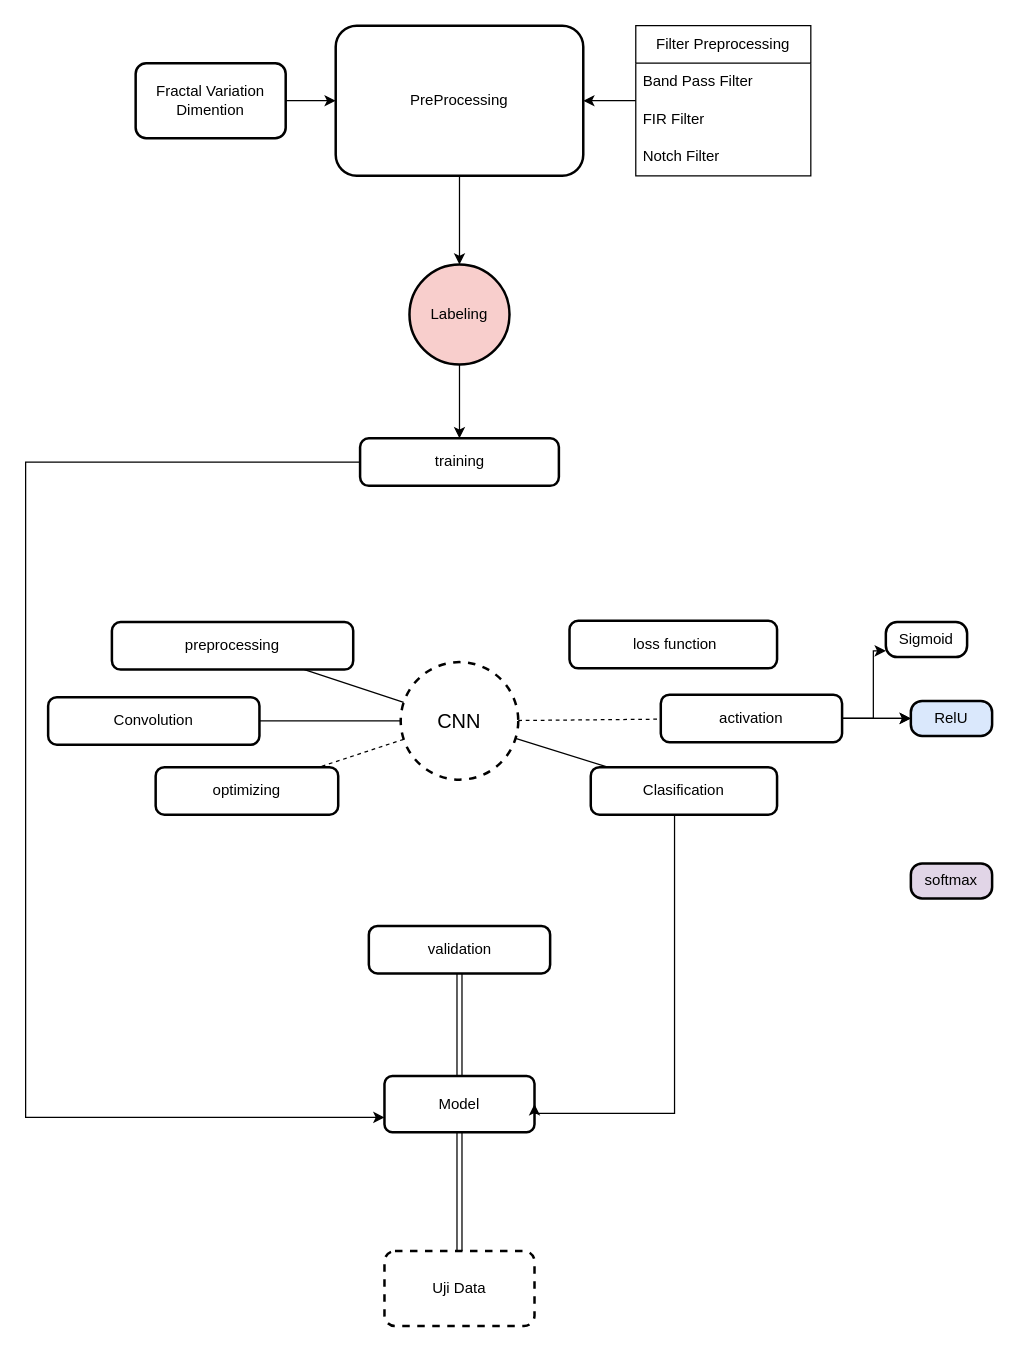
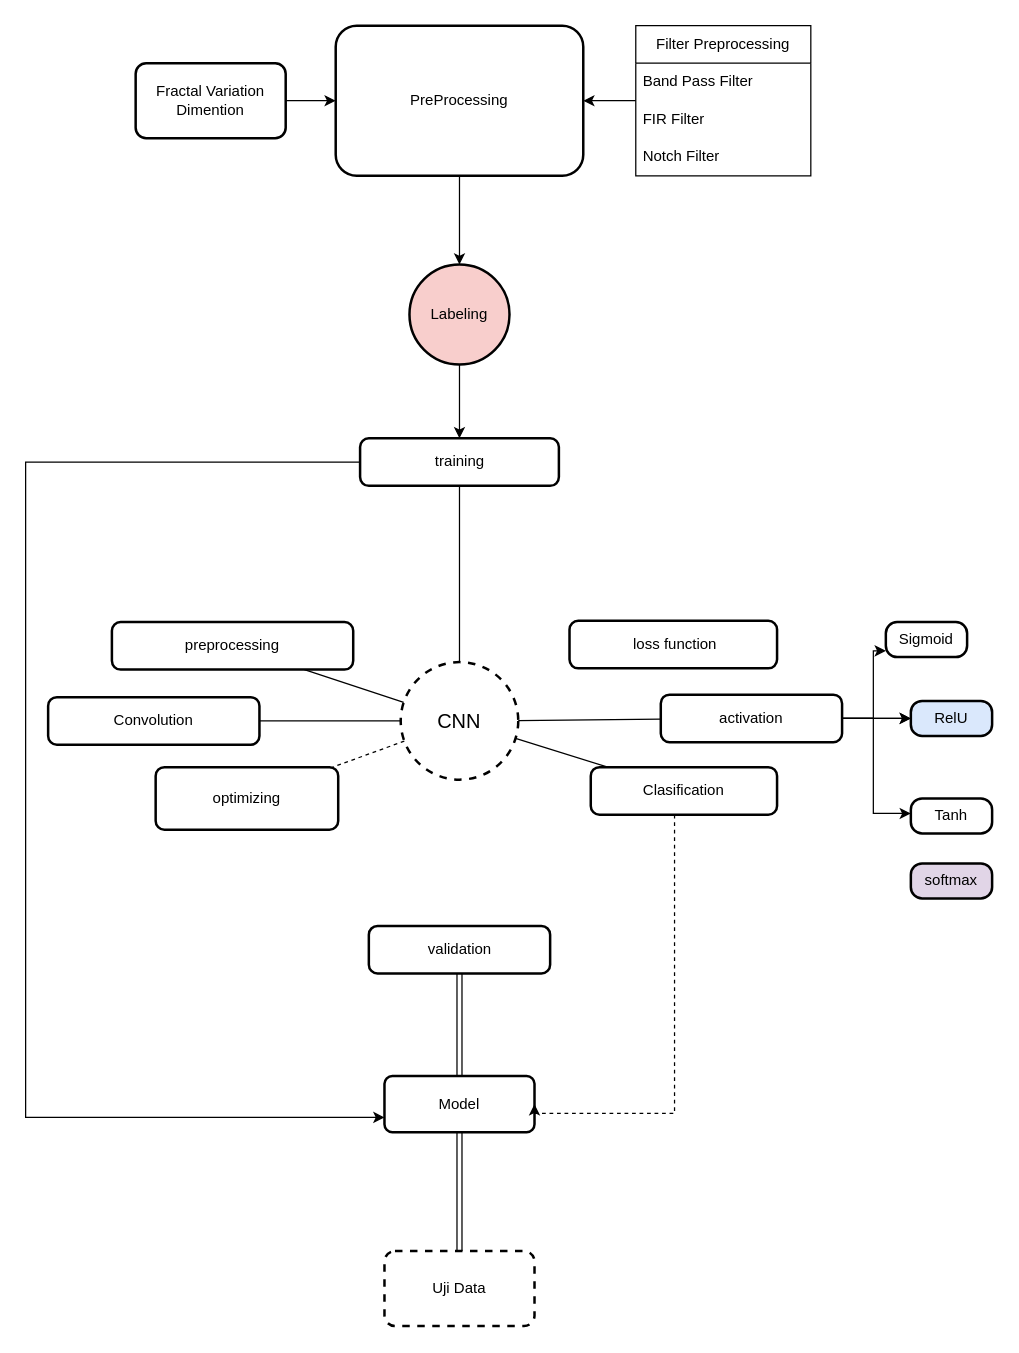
edge "training" -- "CNN": added
edge "activation" -- "CNN": style dashed -> solid
edge "activation" -> "Tanh": added
node "optimizing": size 183x48 -> 183x63
node "Tanh": added
edge "Clasification" -> "Model": style solid -> dashed
